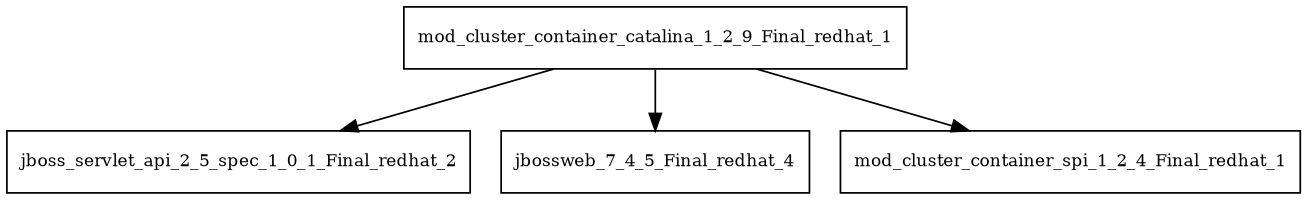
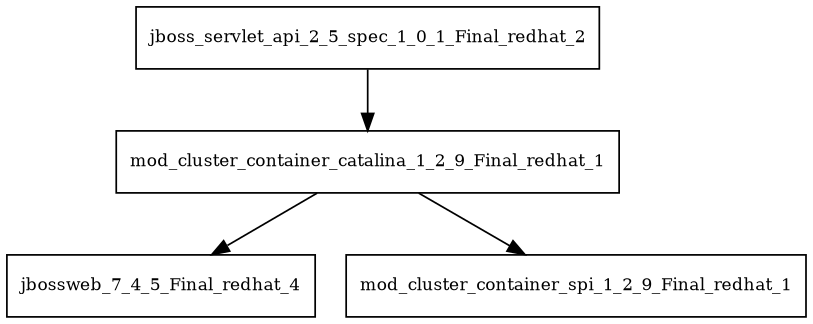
edge "mod_cluster_container_catalina_1_2_9_Final_redhat_1" -> "jboss_servlet_api_2_5_spec_1_0_1_Final_redhat_2": reversed
node "mod_cluster_container_spi_1_2_4_Final_redhat_1": label "mod_cluster_container_spi_1_2_4_Final_redhat_1" -> "mod_cluster_container_spi_1_2_9_Final_redhat_1"
